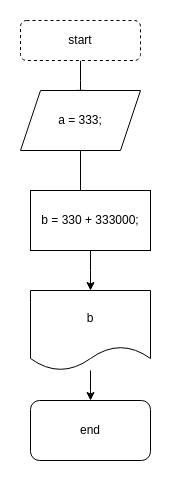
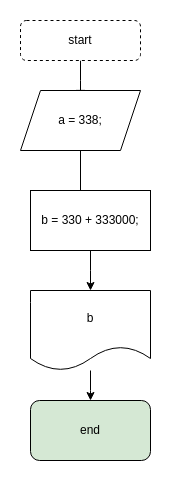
node "a = 333;": label "a = 333;" -> "a = 338;"
node "end": fillcolor #ffffff -> #d5e8d4
